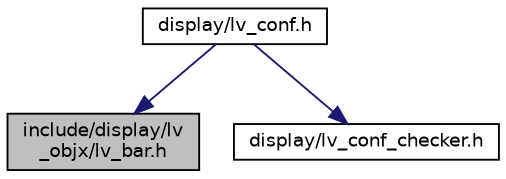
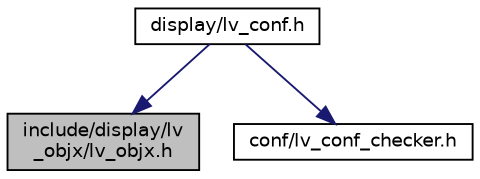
node "include/display/lv _objx/lv_bar.h": label "include/display/lv _objx/lv_bar.h" -> "include/display/lv _objx/lv_objx.h"
node "display/lv_conf_checker.h": label "display/lv_conf_checker.h" -> "conf/lv_conf_checker.h"
